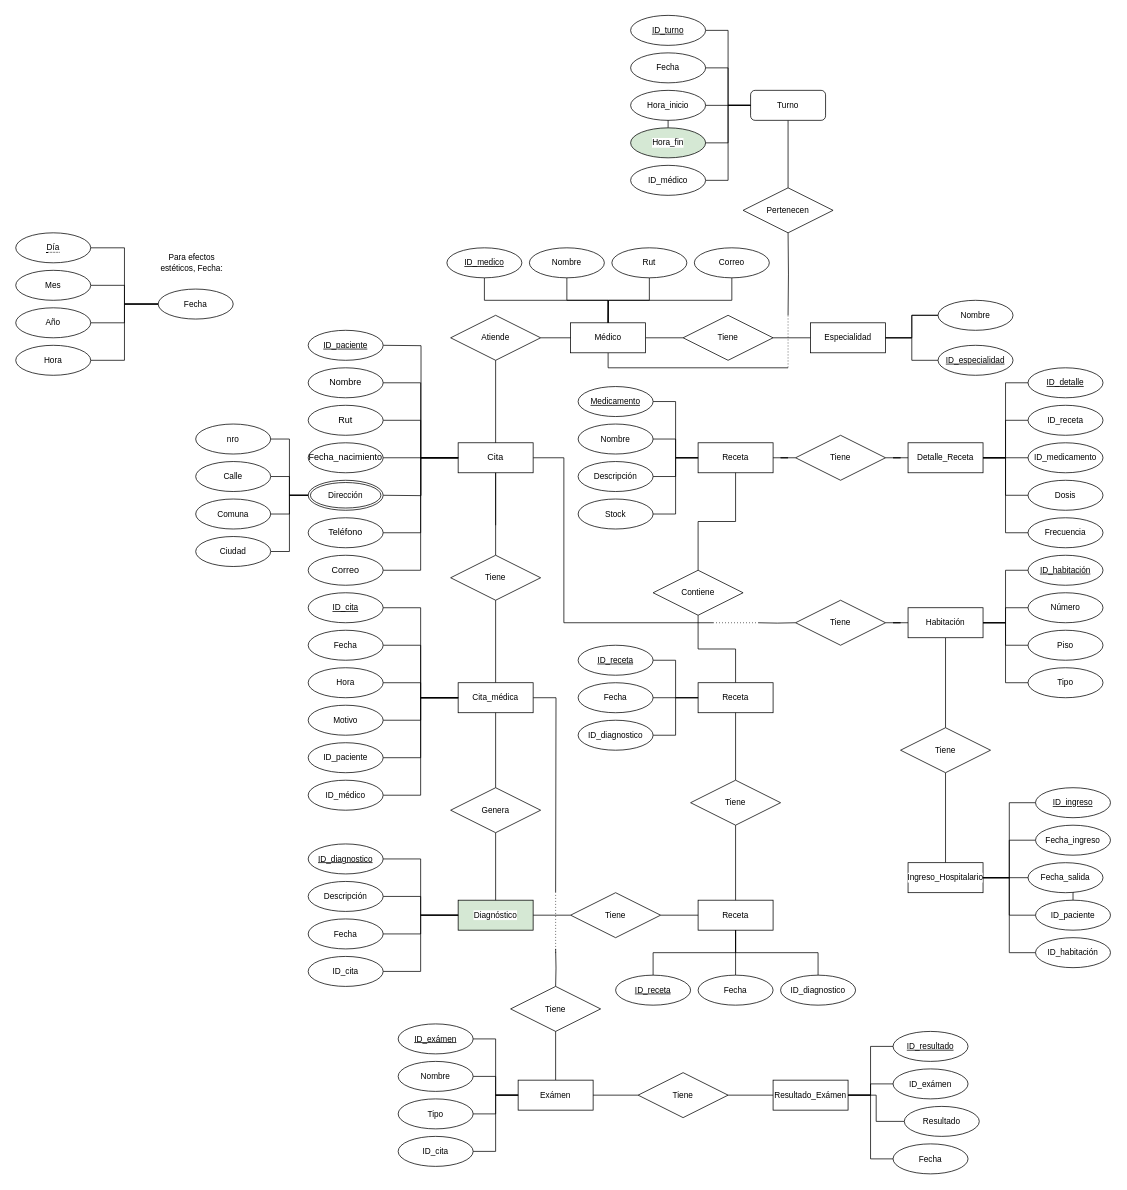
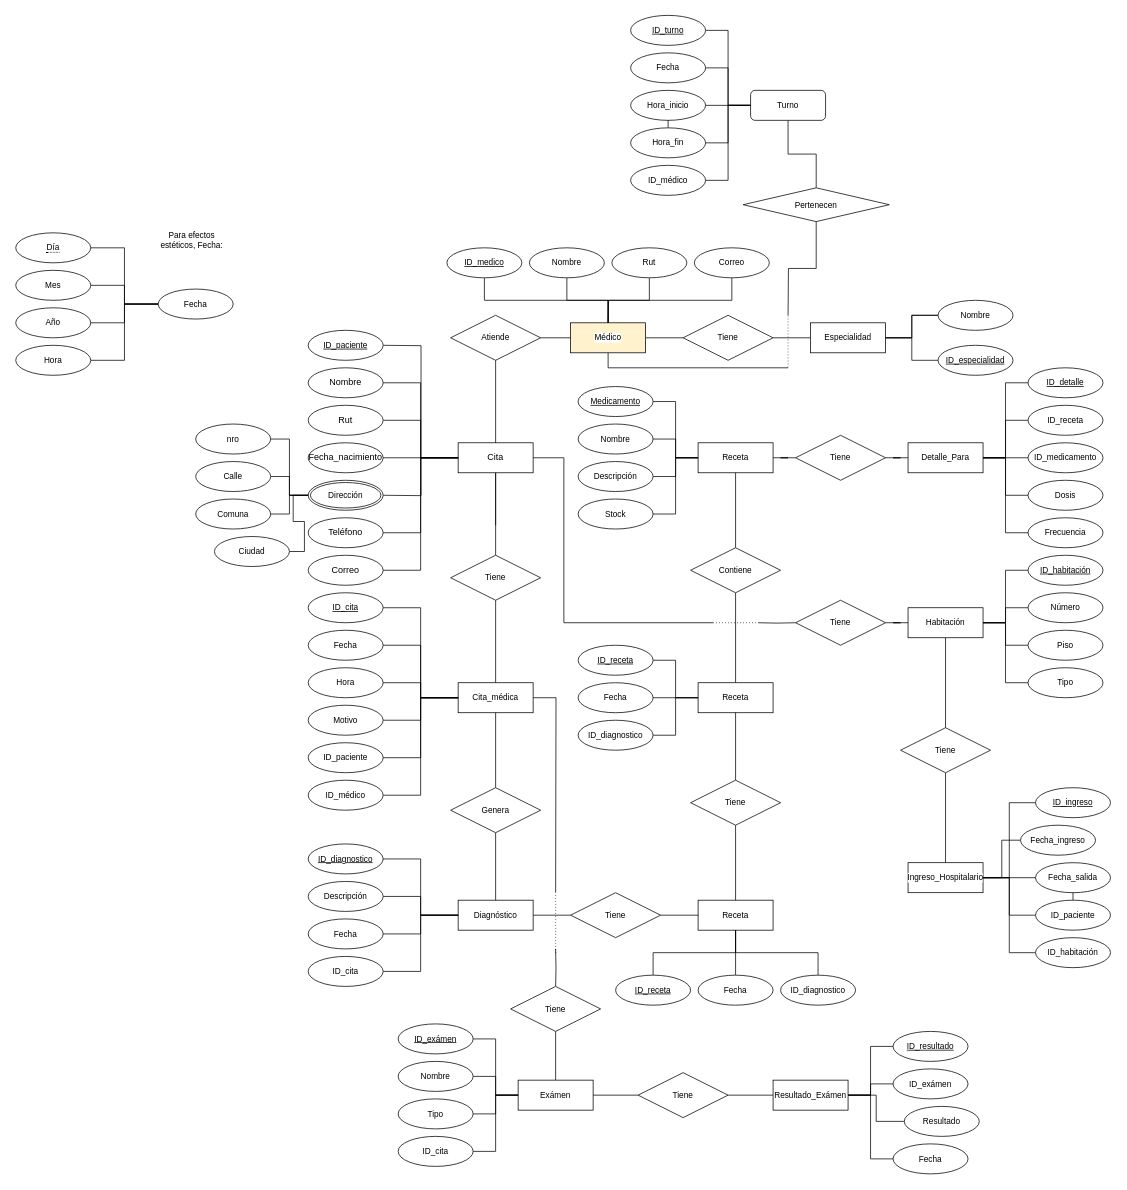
node "Hora_fin": fillcolor #d5e8d4 -> #ffffff
node "Pertenecen": size 90x45 -> 146x34
node "Para efectos estéticos, Fecha:": moved (192, 263) -> (192, 240)
node "Médico": fillcolor #ffffff -> #fff2cc
node "Detalle_Receta": label "Detalle_Receta" -> "Detalle_Para"
node "Ciudad": moved (233, 552) -> (252, 552)
node "Contiene": moved (698, 593) -> (735, 570)
node "Fecha_ingreso": moved (1073, 840) -> (1058, 840)
node "Fecha_salida": moved (1065, 878) -> (1073, 878)
node "Diagnóstico": fillcolor #d5e8d4 -> #ffffff
